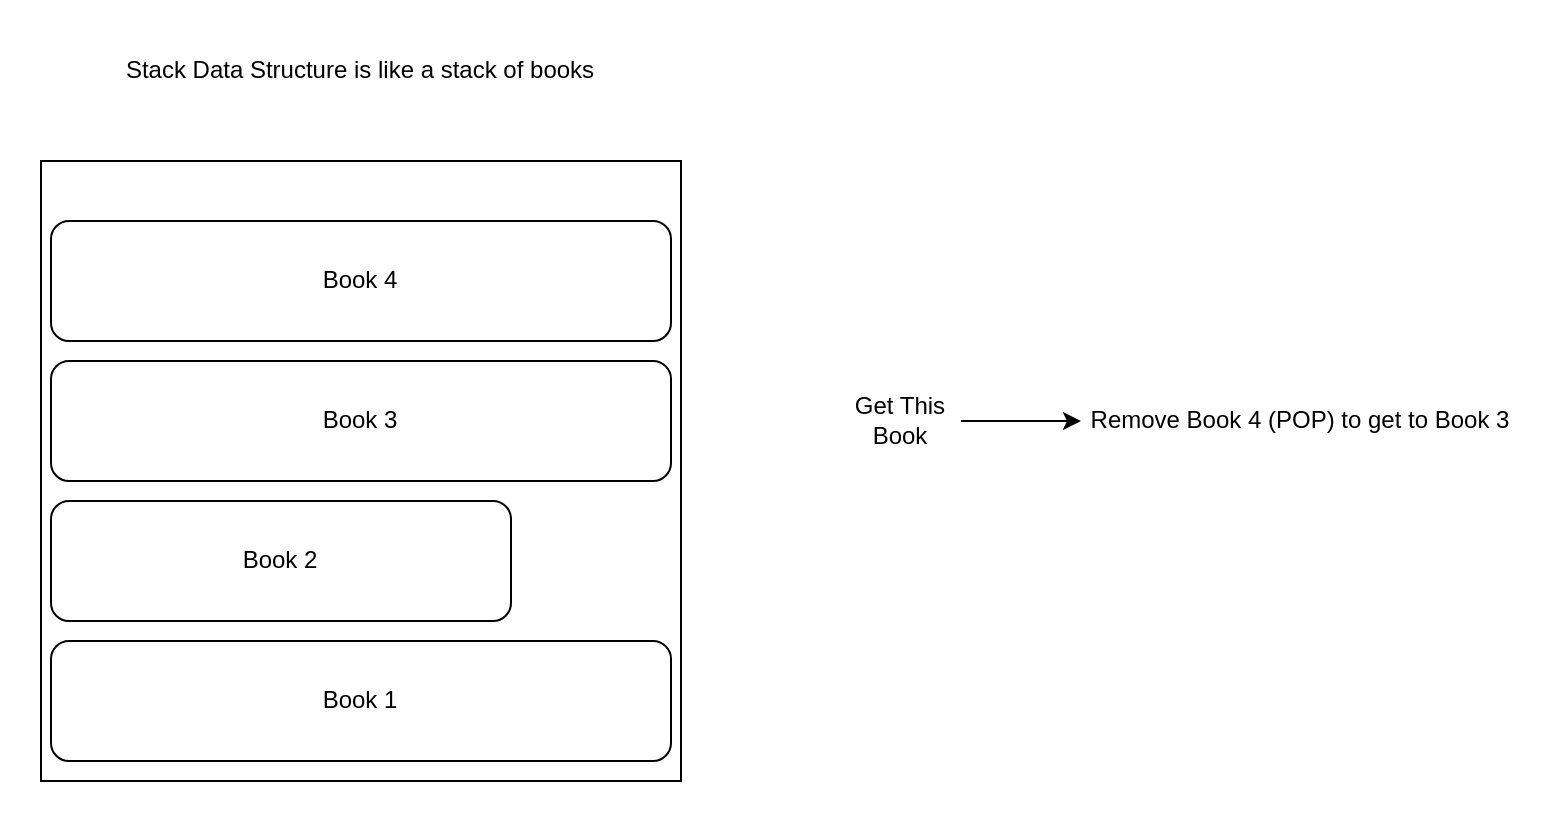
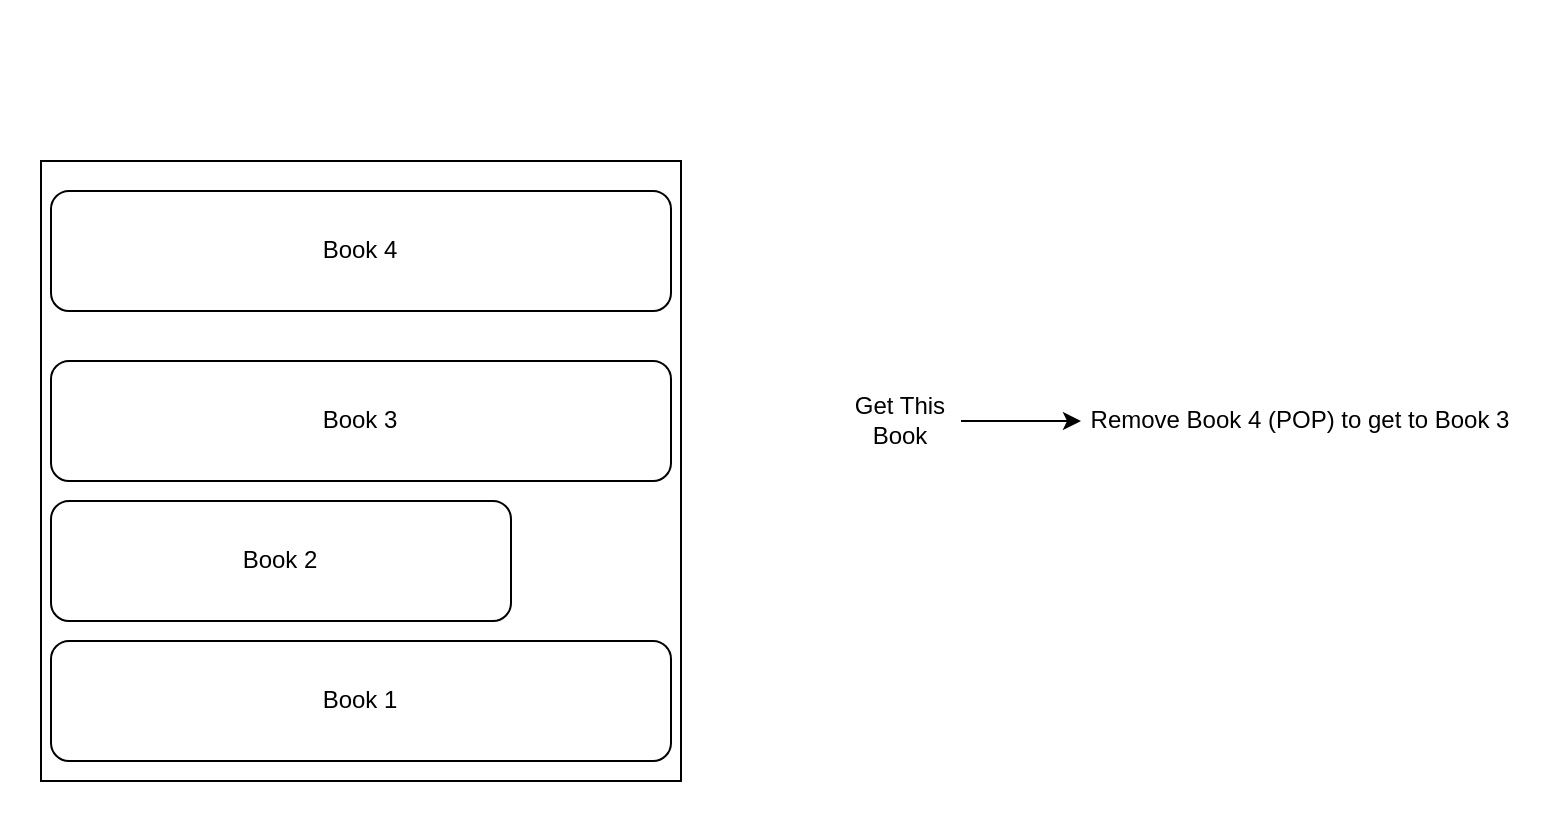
node "Stack Data Structure is like a stack of books": removed
node "Book 4": moved (361, 281) -> (361, 251)
